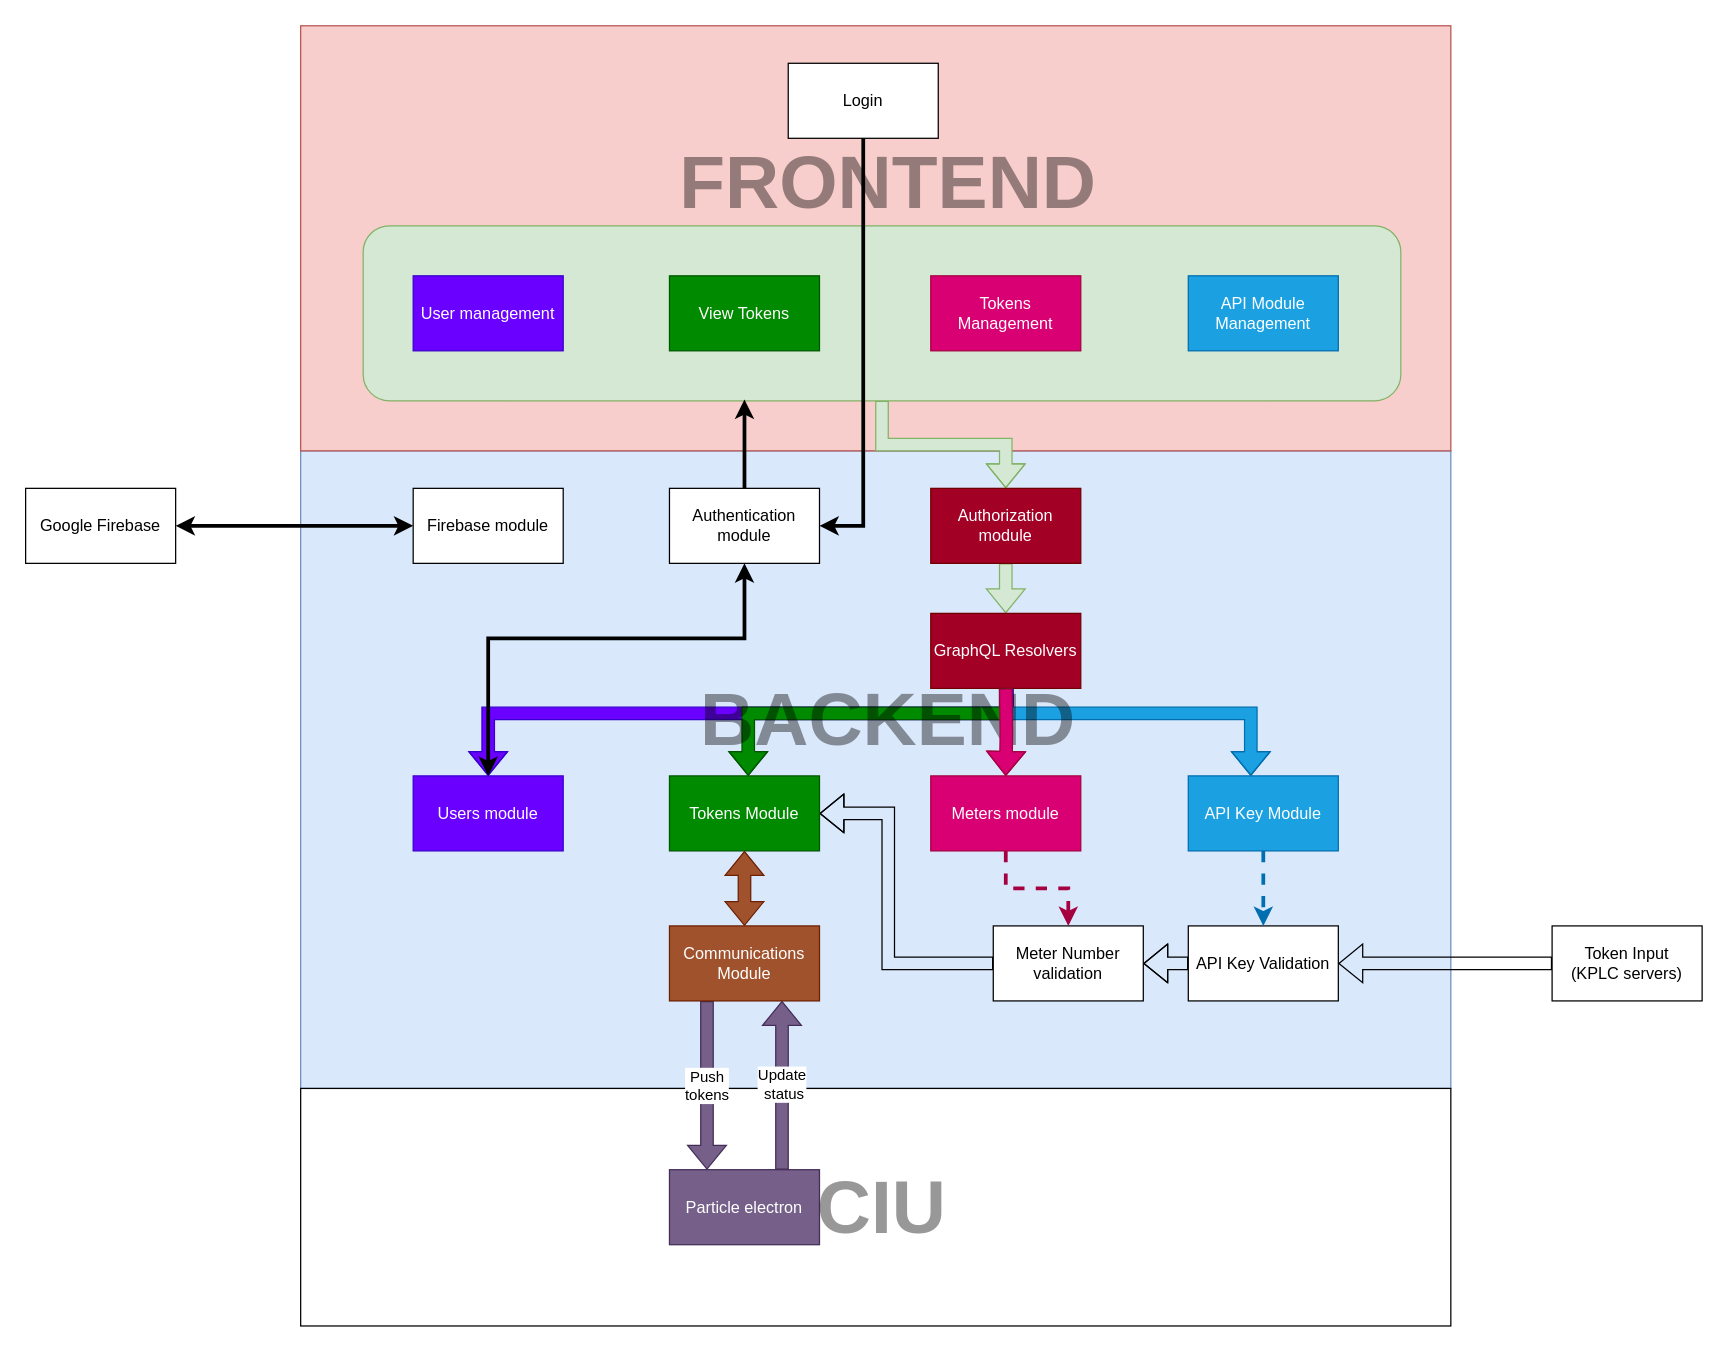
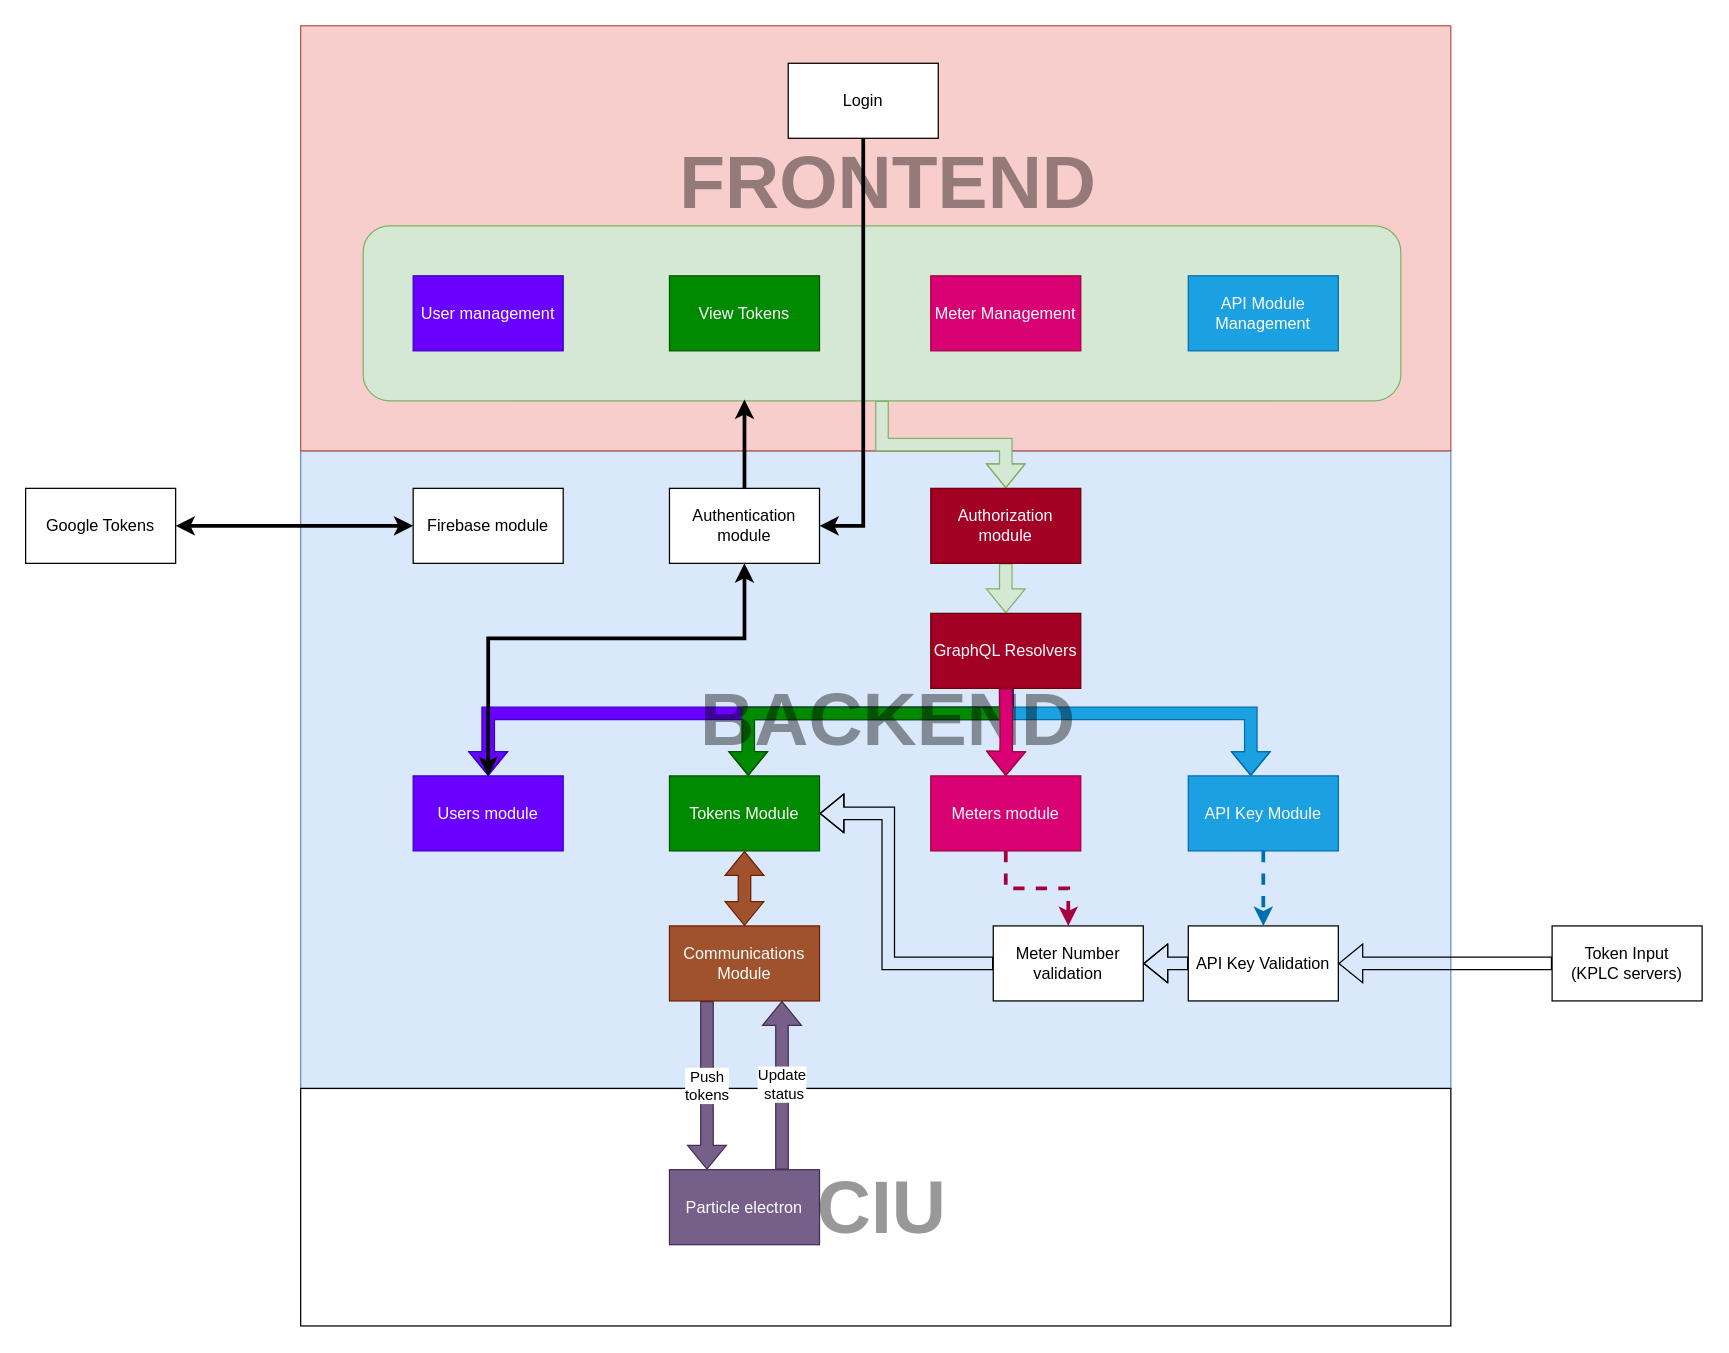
node "Tokens Management": label "Tokens Management" -> "Meter Management"
node "Google Firebase": label "Google Firebase" -> "Google Tokens"
